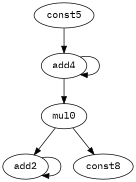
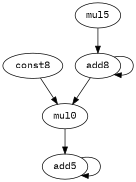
node "const5": label "const5" -> "mul5"
node "add4": label "add4" -> "add8"
edge "mul0" -> "const8": reversed
node "add2": label "add2" -> "add5"
